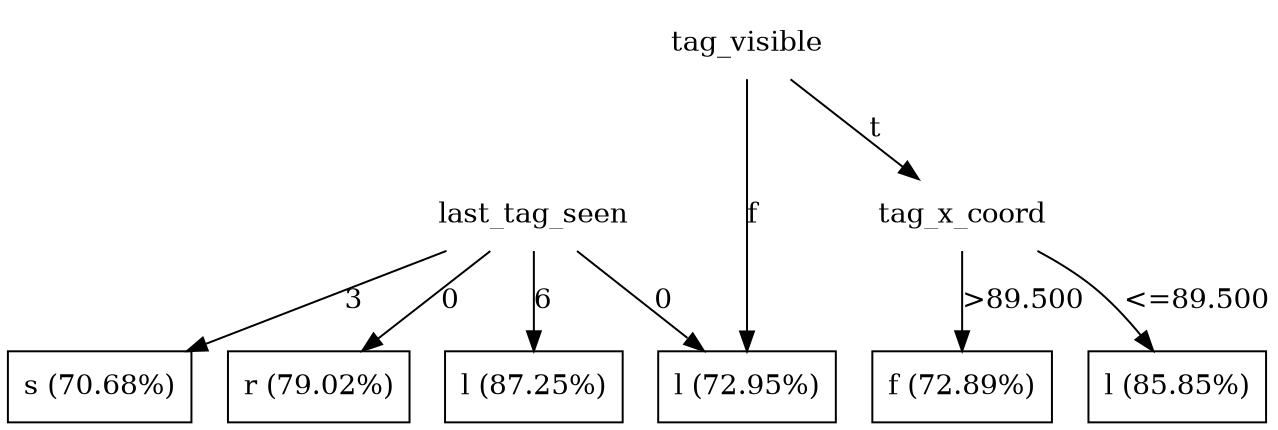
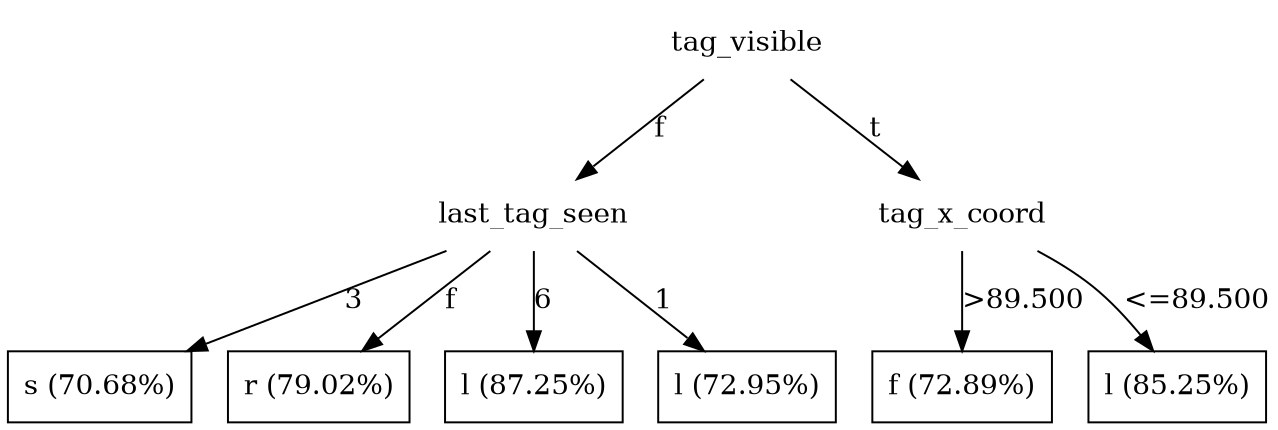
edge "tag_visible" -> "l (72.95%)": now "tag_visible" -> "last_tag_seen"
edge "last_tag_seen" -> "r (79.02%)": label "0" -> "f"
edge "last_tag_seen" -> "l (72.95%)": label "0" -> "1"
node "l (85.85%)": label "l (85.85%)" -> "l (85.25%)"
